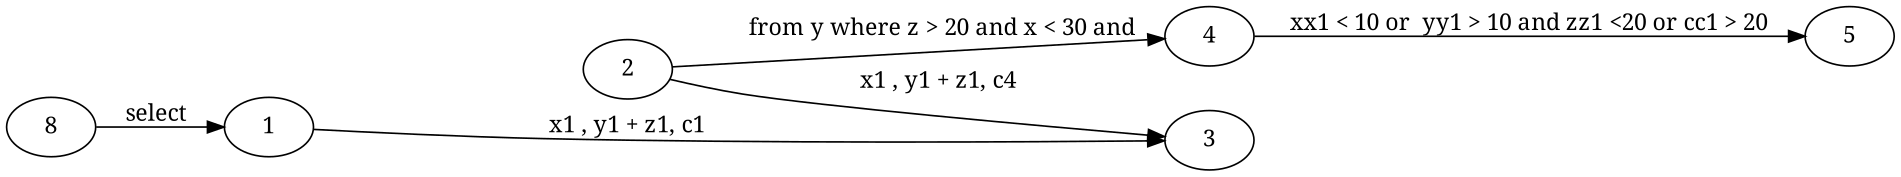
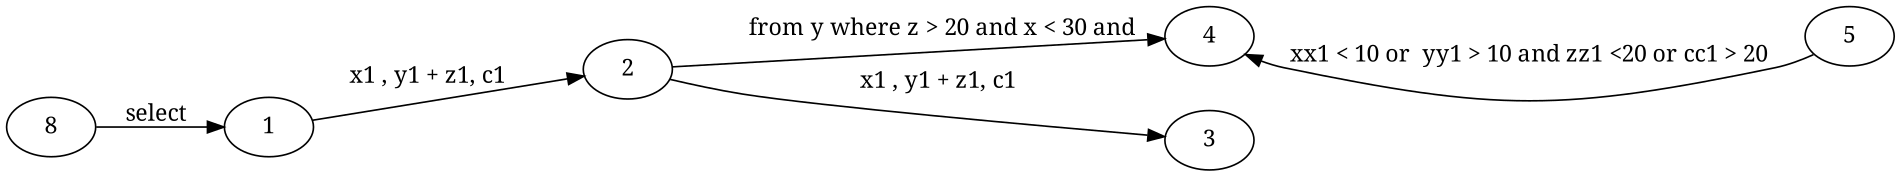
edge "4" -> "5": reversed
edge "2" -> "3": label " x1 , y1 + z1, c4 " -> " x1 , y1 + z1, c1 "
edge "1" -> "3": now "1" -> "2"
